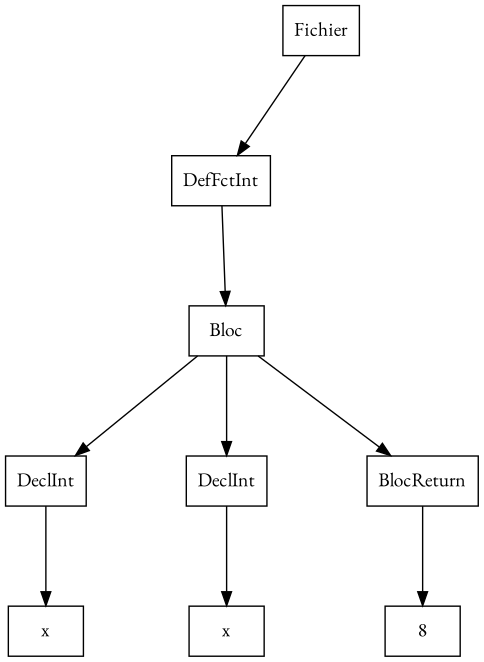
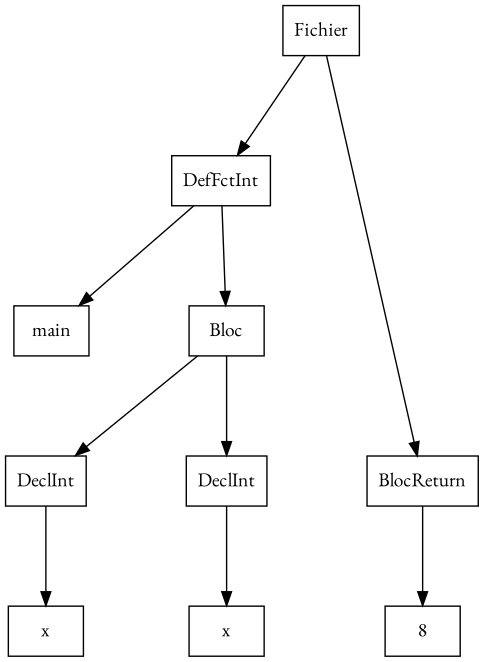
node "main": added
edge "Bloc" -> "BlocReturn": now "Fichier" -> "BlocReturn"
